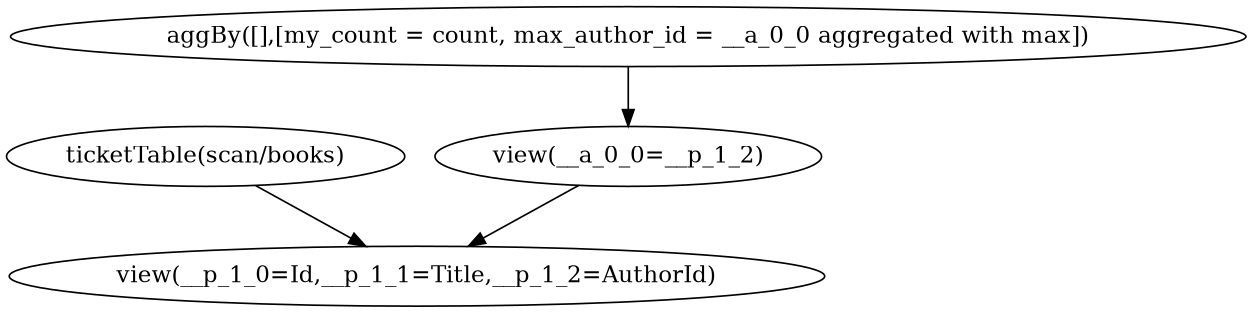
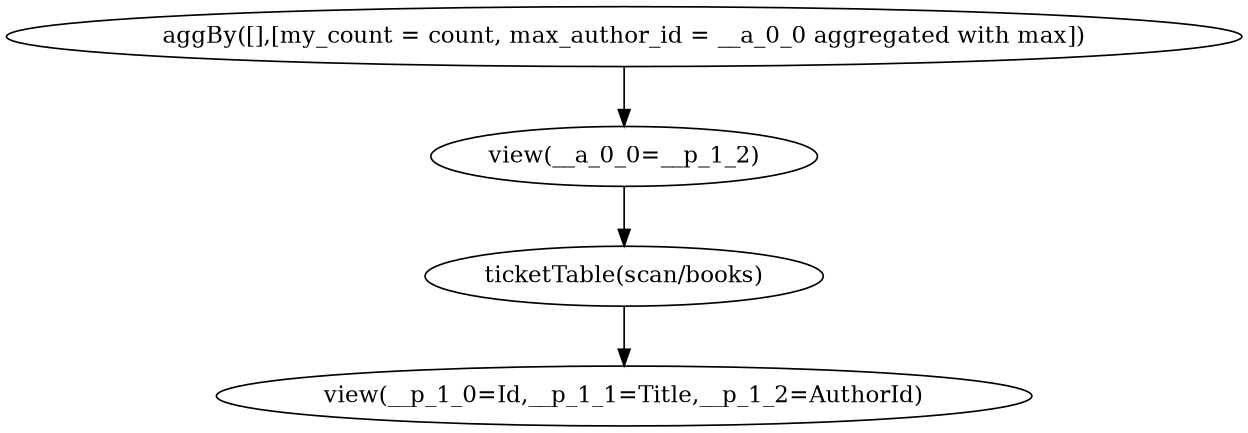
edge "view(__a_0_0=__p_1_2)" -> "view(__p_1_0=Id,__p_1_1=Title,__p_1_2=AuthorId)": now "view(__a_0_0=__p_1_2)" -> "ticketTable(scan/books)"
